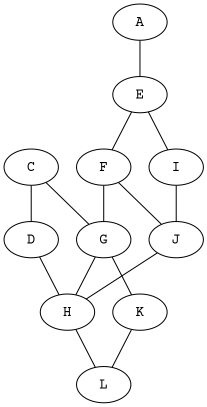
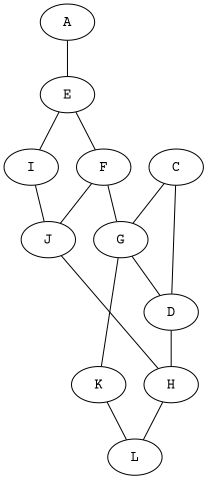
edge "G" -- "H": now "G" -- "D"
